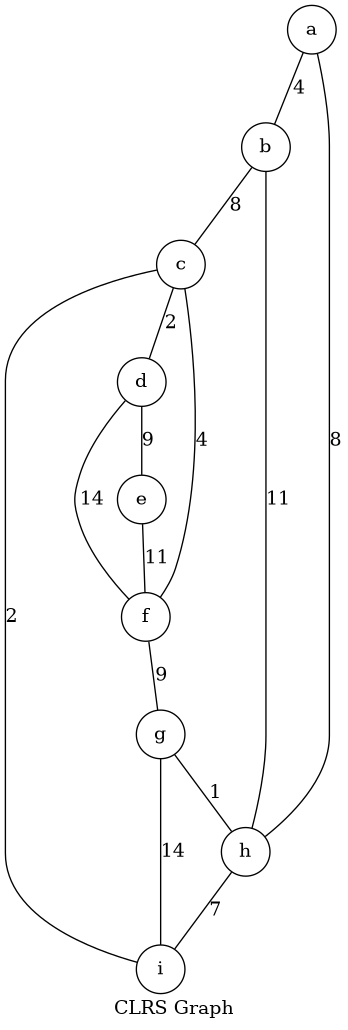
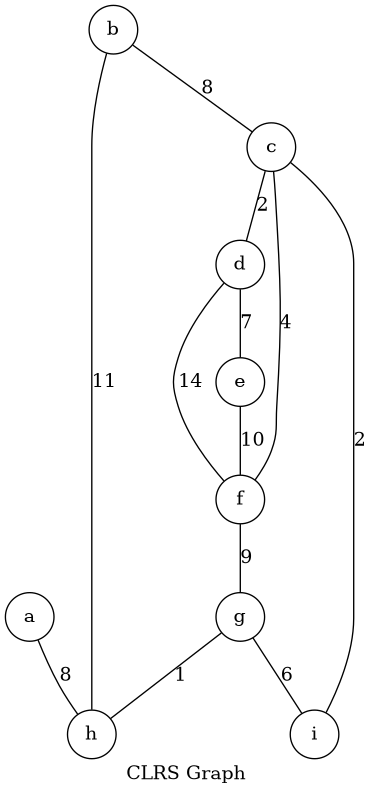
edge "a" -- "b": removed, label "4"
edge "d" -- "e": label "9" -> "7"
edge "e" -- "f": label "11" -> "10"
edge "g" -- "i": label "14" -> "6"
edge "h" -- "i": removed, label "7"
